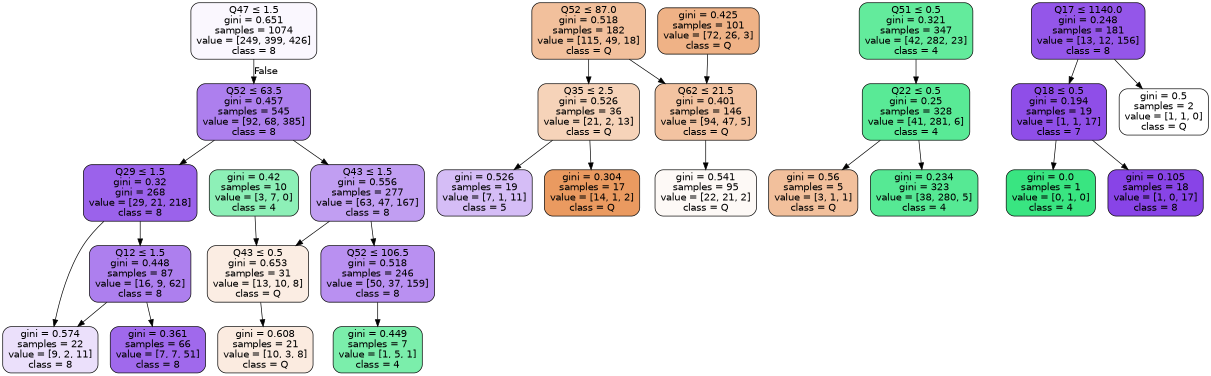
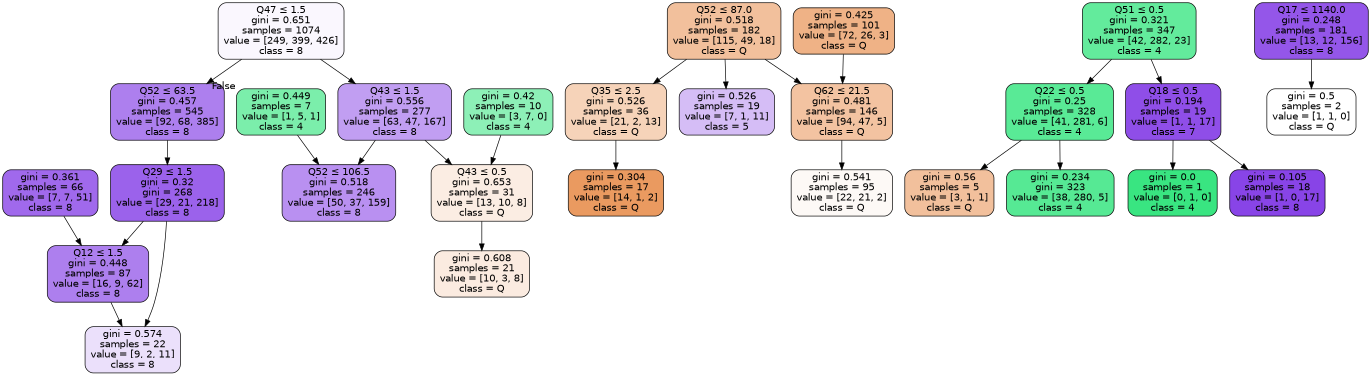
edge "Q17 ≤ 1140.0" -> "Q18 ≤ 0.5": now "Q51 ≤ 0.5" -> "Q18 ≤ 0.5"
node "Q62 ≤ 21.5": text "gini = 0.401" -> "gini = 0.481"
edge "Q52 ≤ 63.5" -> "Q43 ≤ 1.5": now "Q47 ≤ 1.5" -> "Q43 ≤ 1.5"
edge "Q35 ≤ 2.5" -> "gini = 0.526": now "Q52 ≤ 87.0" -> "gini = 0.526"
edge "Q12 ≤ 1.5" -> "gini = 0.361": reversed
edge "Q52 ≤ 106.5" -> "gini = 0.449": reversed
